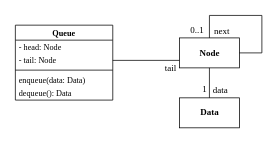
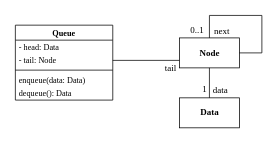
node "- head: Node": label "- head: Node" -> "- head: Data"
